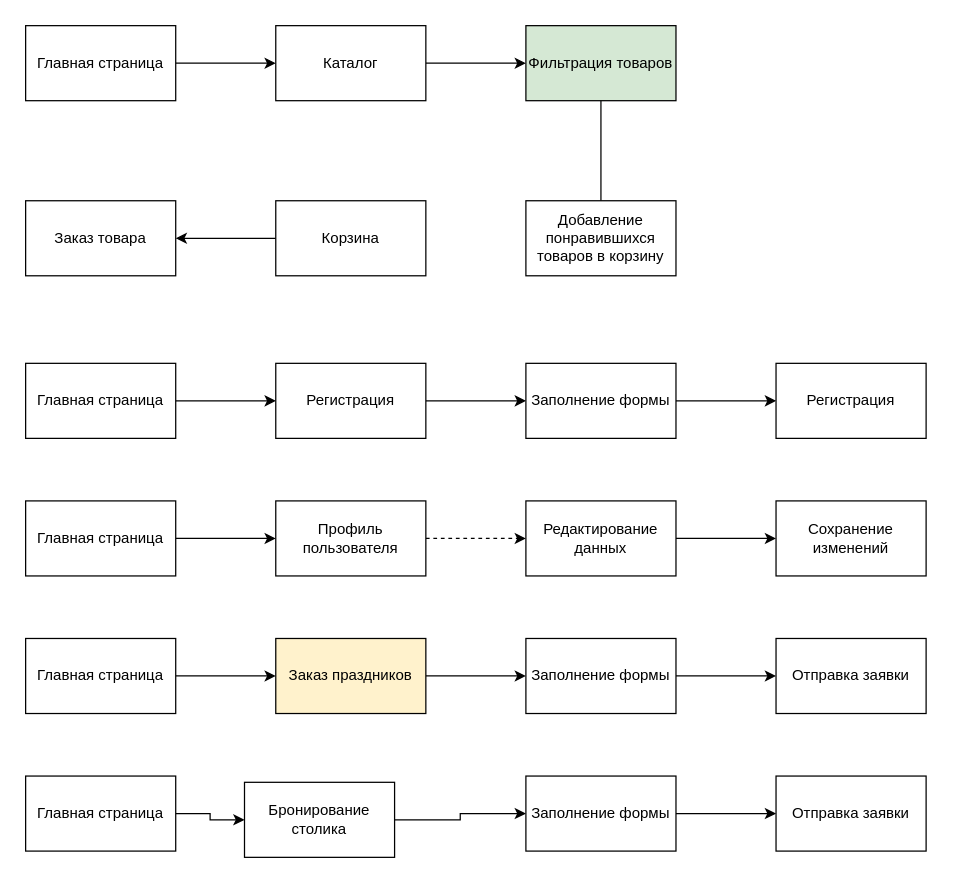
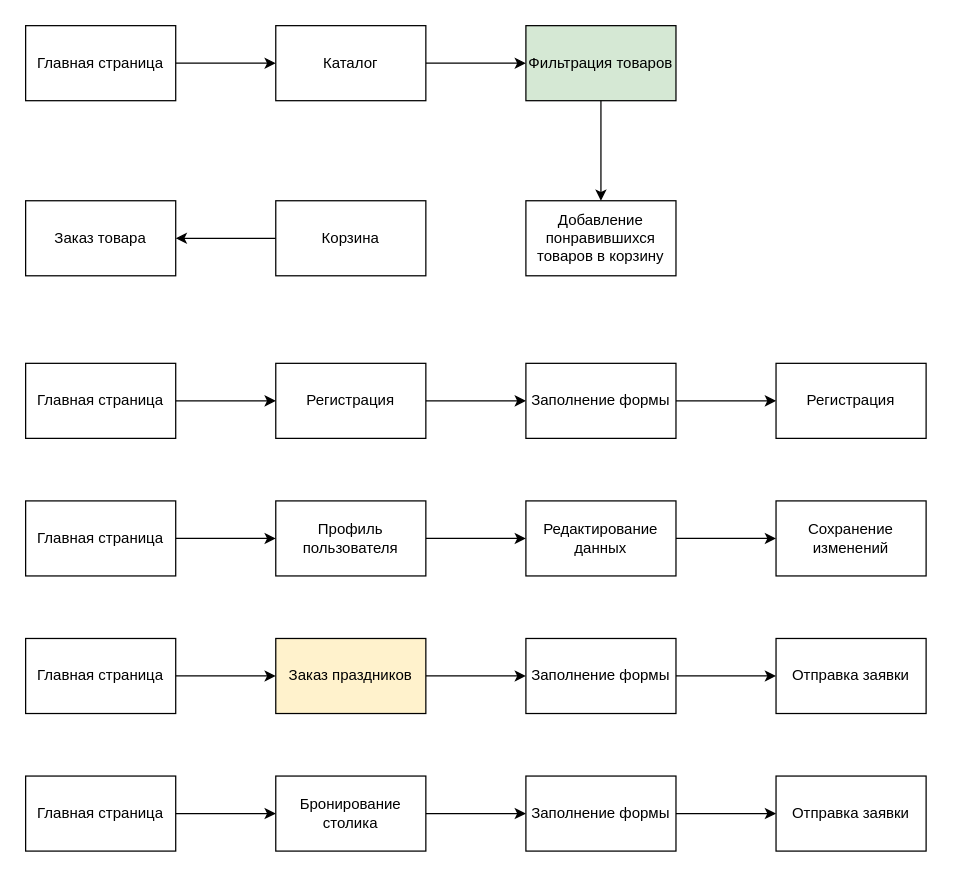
edge "Фильтрация товаров" -- "Добавление понравившихся товаров в корзину": arrowhead none -> classic
edge "Профиль пользователя" -> "Редактирование данных": style dashed -> solid
node "Бронирование столика": moved (319, 819) -> (351, 813)
